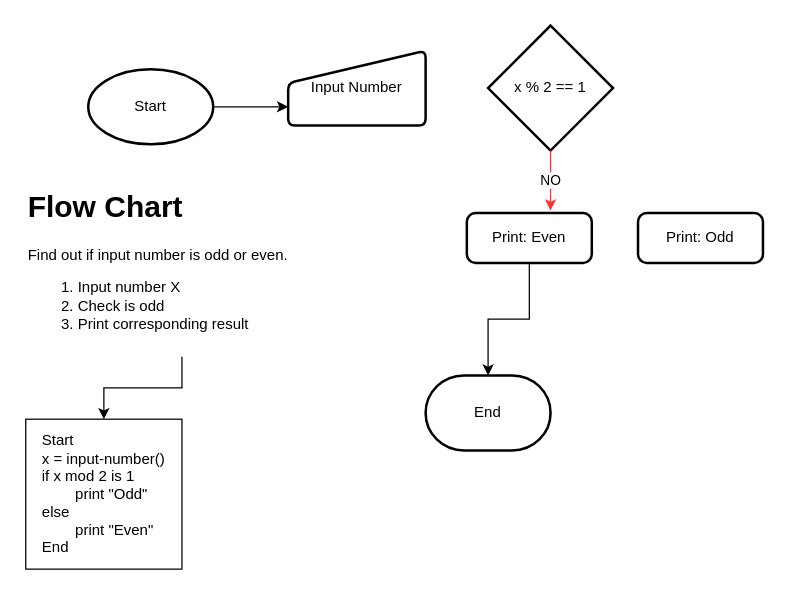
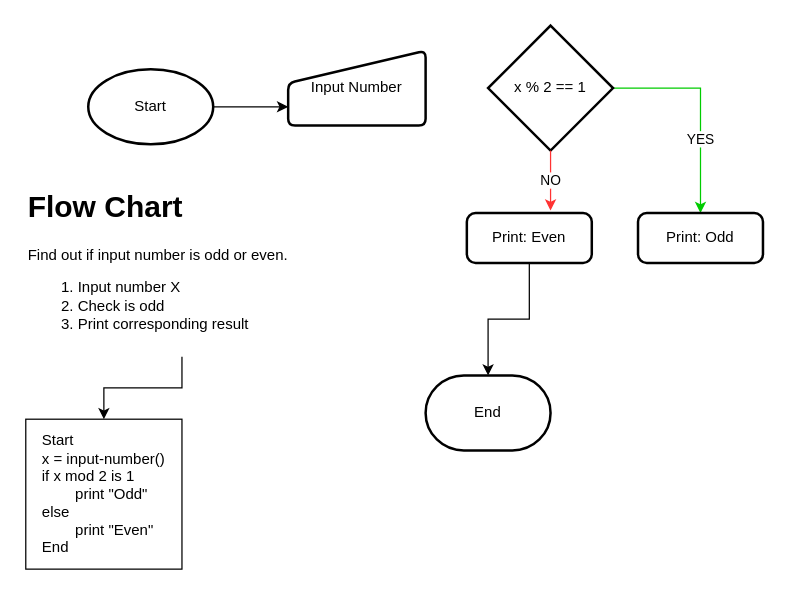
edge "x % 2 == 1" -> "Print: Odd": added, label "YES"
